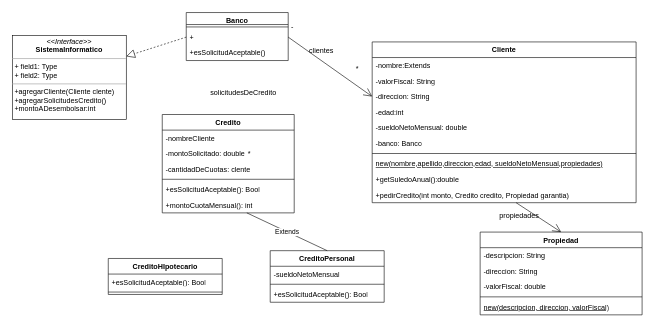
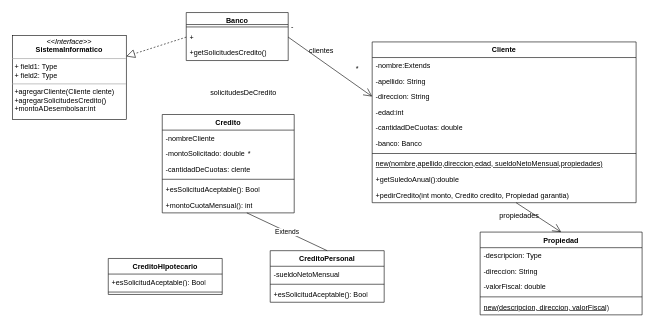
node "+esSolicitudAceptable()": label "+esSolicitudAceptable()" -> "+getSolicitudesCredito()"
node "-valorFiscal: String": label "-valorFiscal: String" -> "-apellido: String"
node "-sueldoNetoMensual: double": label "-sueldoNetoMensual: double" -> "-cantidadDeCuotas: double"
node "-descripcion: String": label "-descripcion: String" -> "-descripcion: Type"
